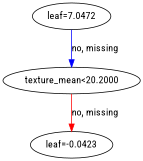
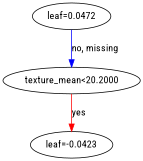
node "leaf=7.0472": label "leaf=7.0472" -> "leaf=0.0472"
edge "texture_mean<20.2000" -> "leaf=-0.0423": label "no, missing" -> "yes"
